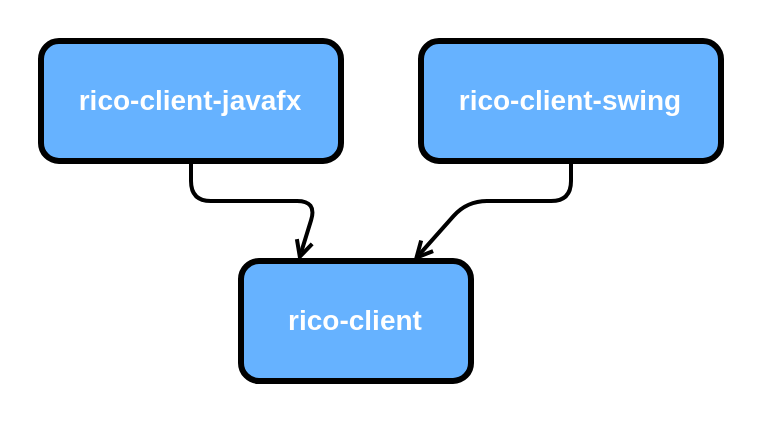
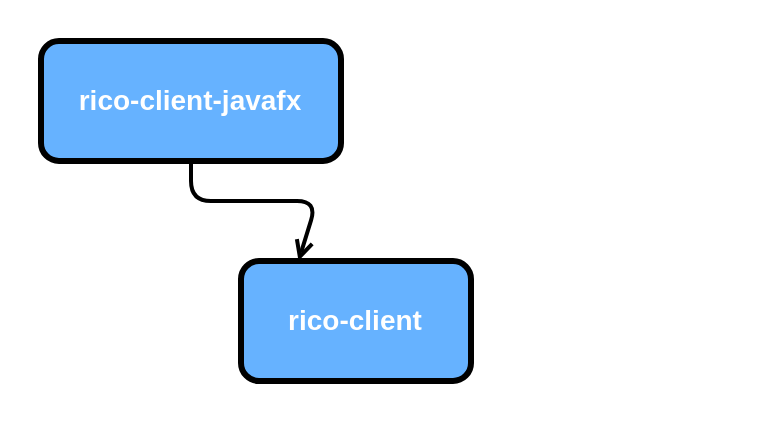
node "rico-client-swing": removed
edge "rico-client-swing" -> "rico-client": removed
